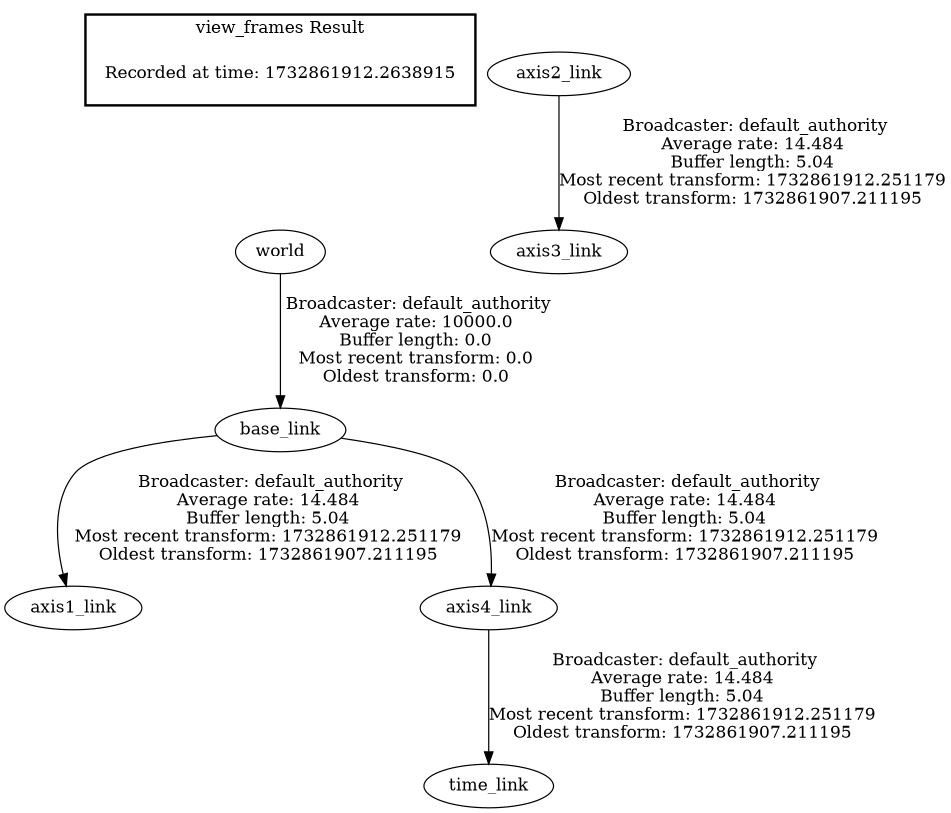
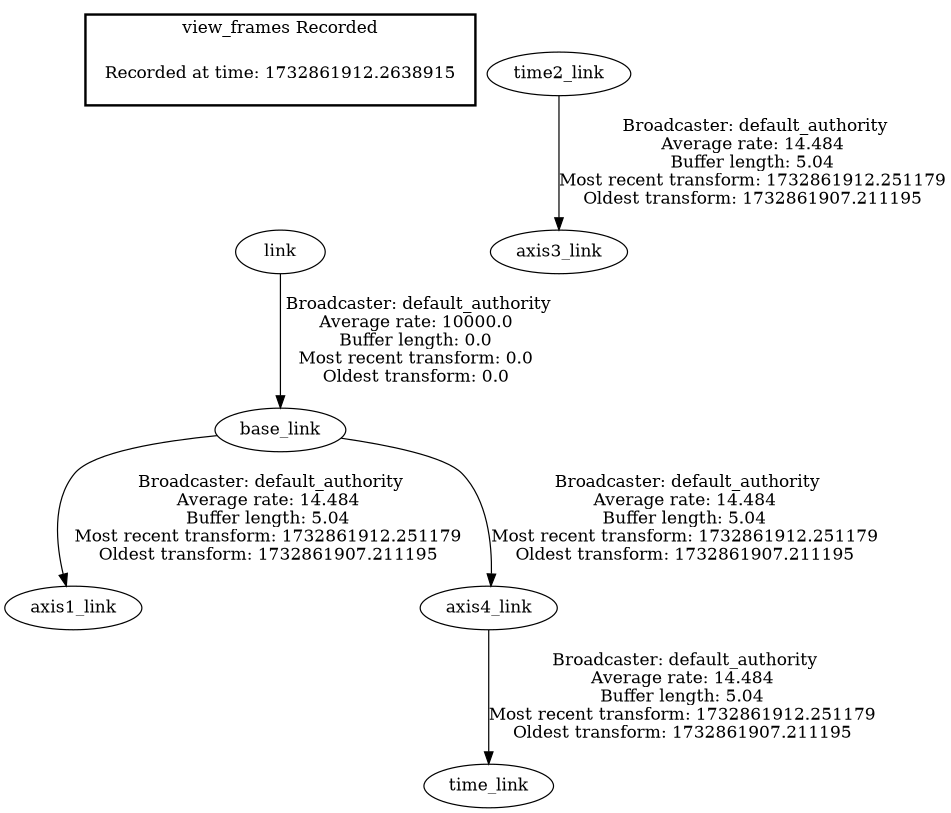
cluster "view_frames Result": label "view_frames Result" -> "view_frames Recorded"
node "axis2_link": label "axis2_link" -> "time2_link"
node "world": label "world" -> "link"
